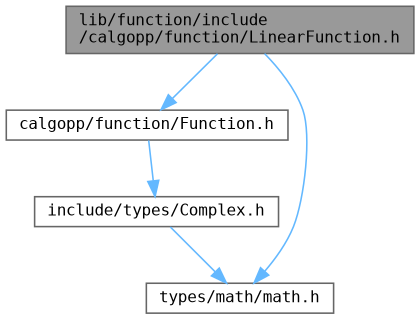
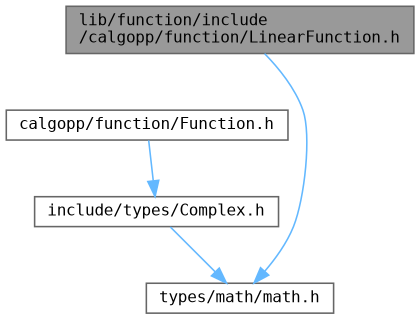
edge "lib/function/include /calgopp/function/LinearFunction.h" -> "calgopp/function/Function.h": removed
